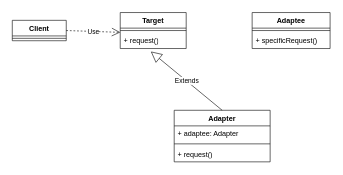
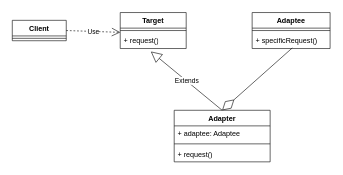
edge "+ specificRequest()" -> "Adapter": added
node "+ adaptee: Adapter": label "+ adaptee: Adapter" -> "+ adaptee: Adaptee"
